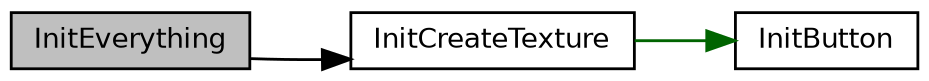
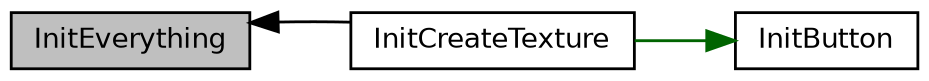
edge "InitEverything" -> "InitCreateTexture": reversed
